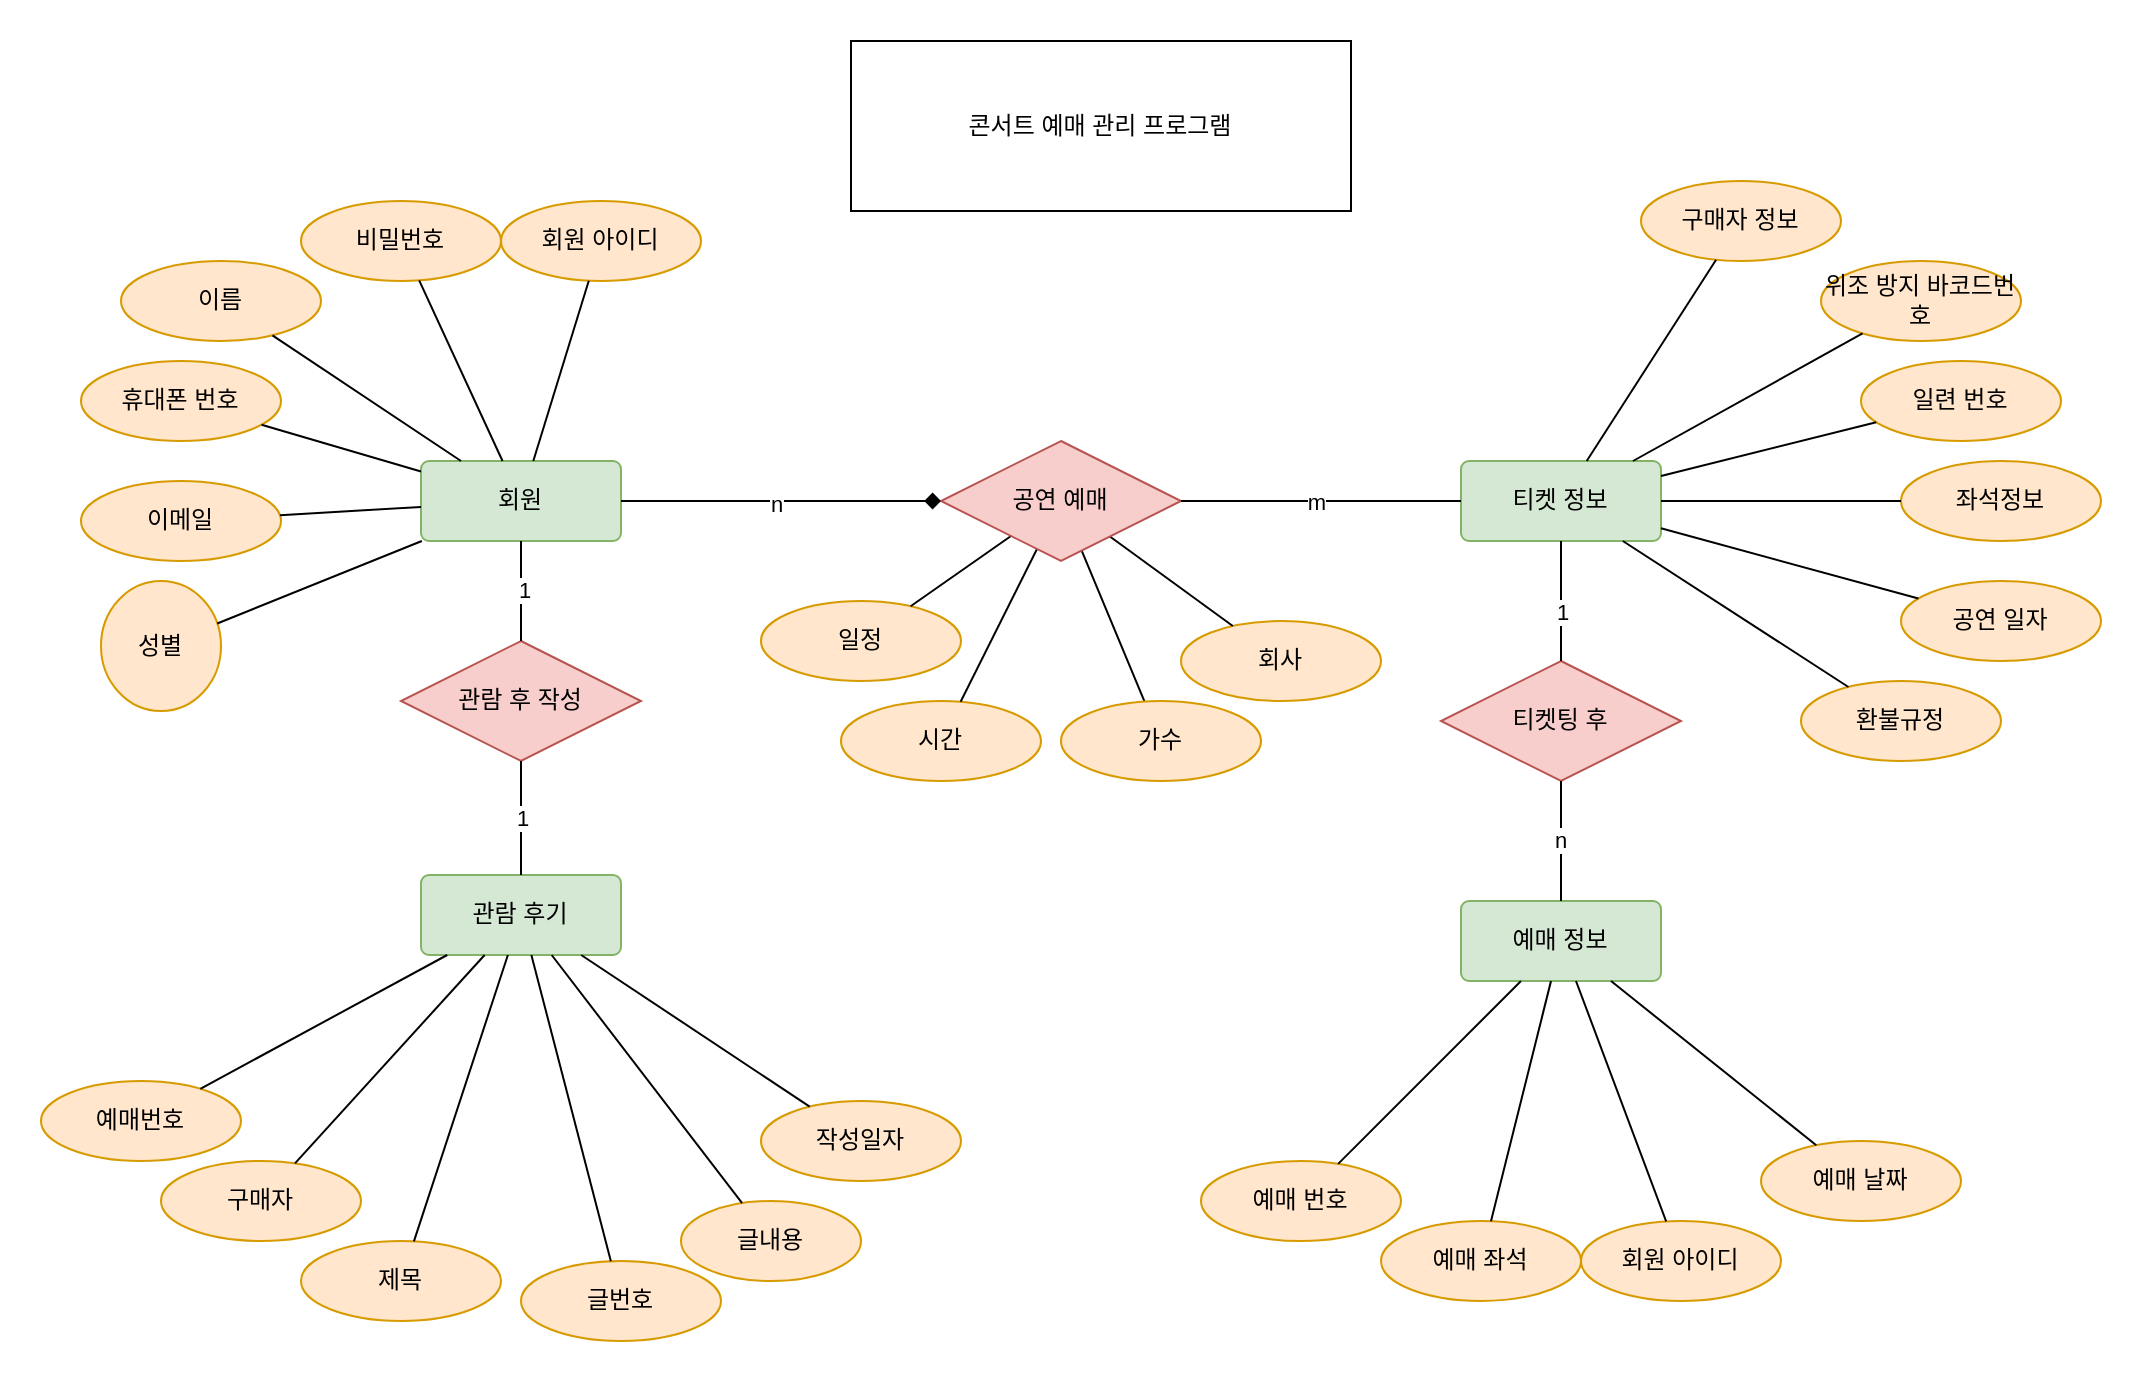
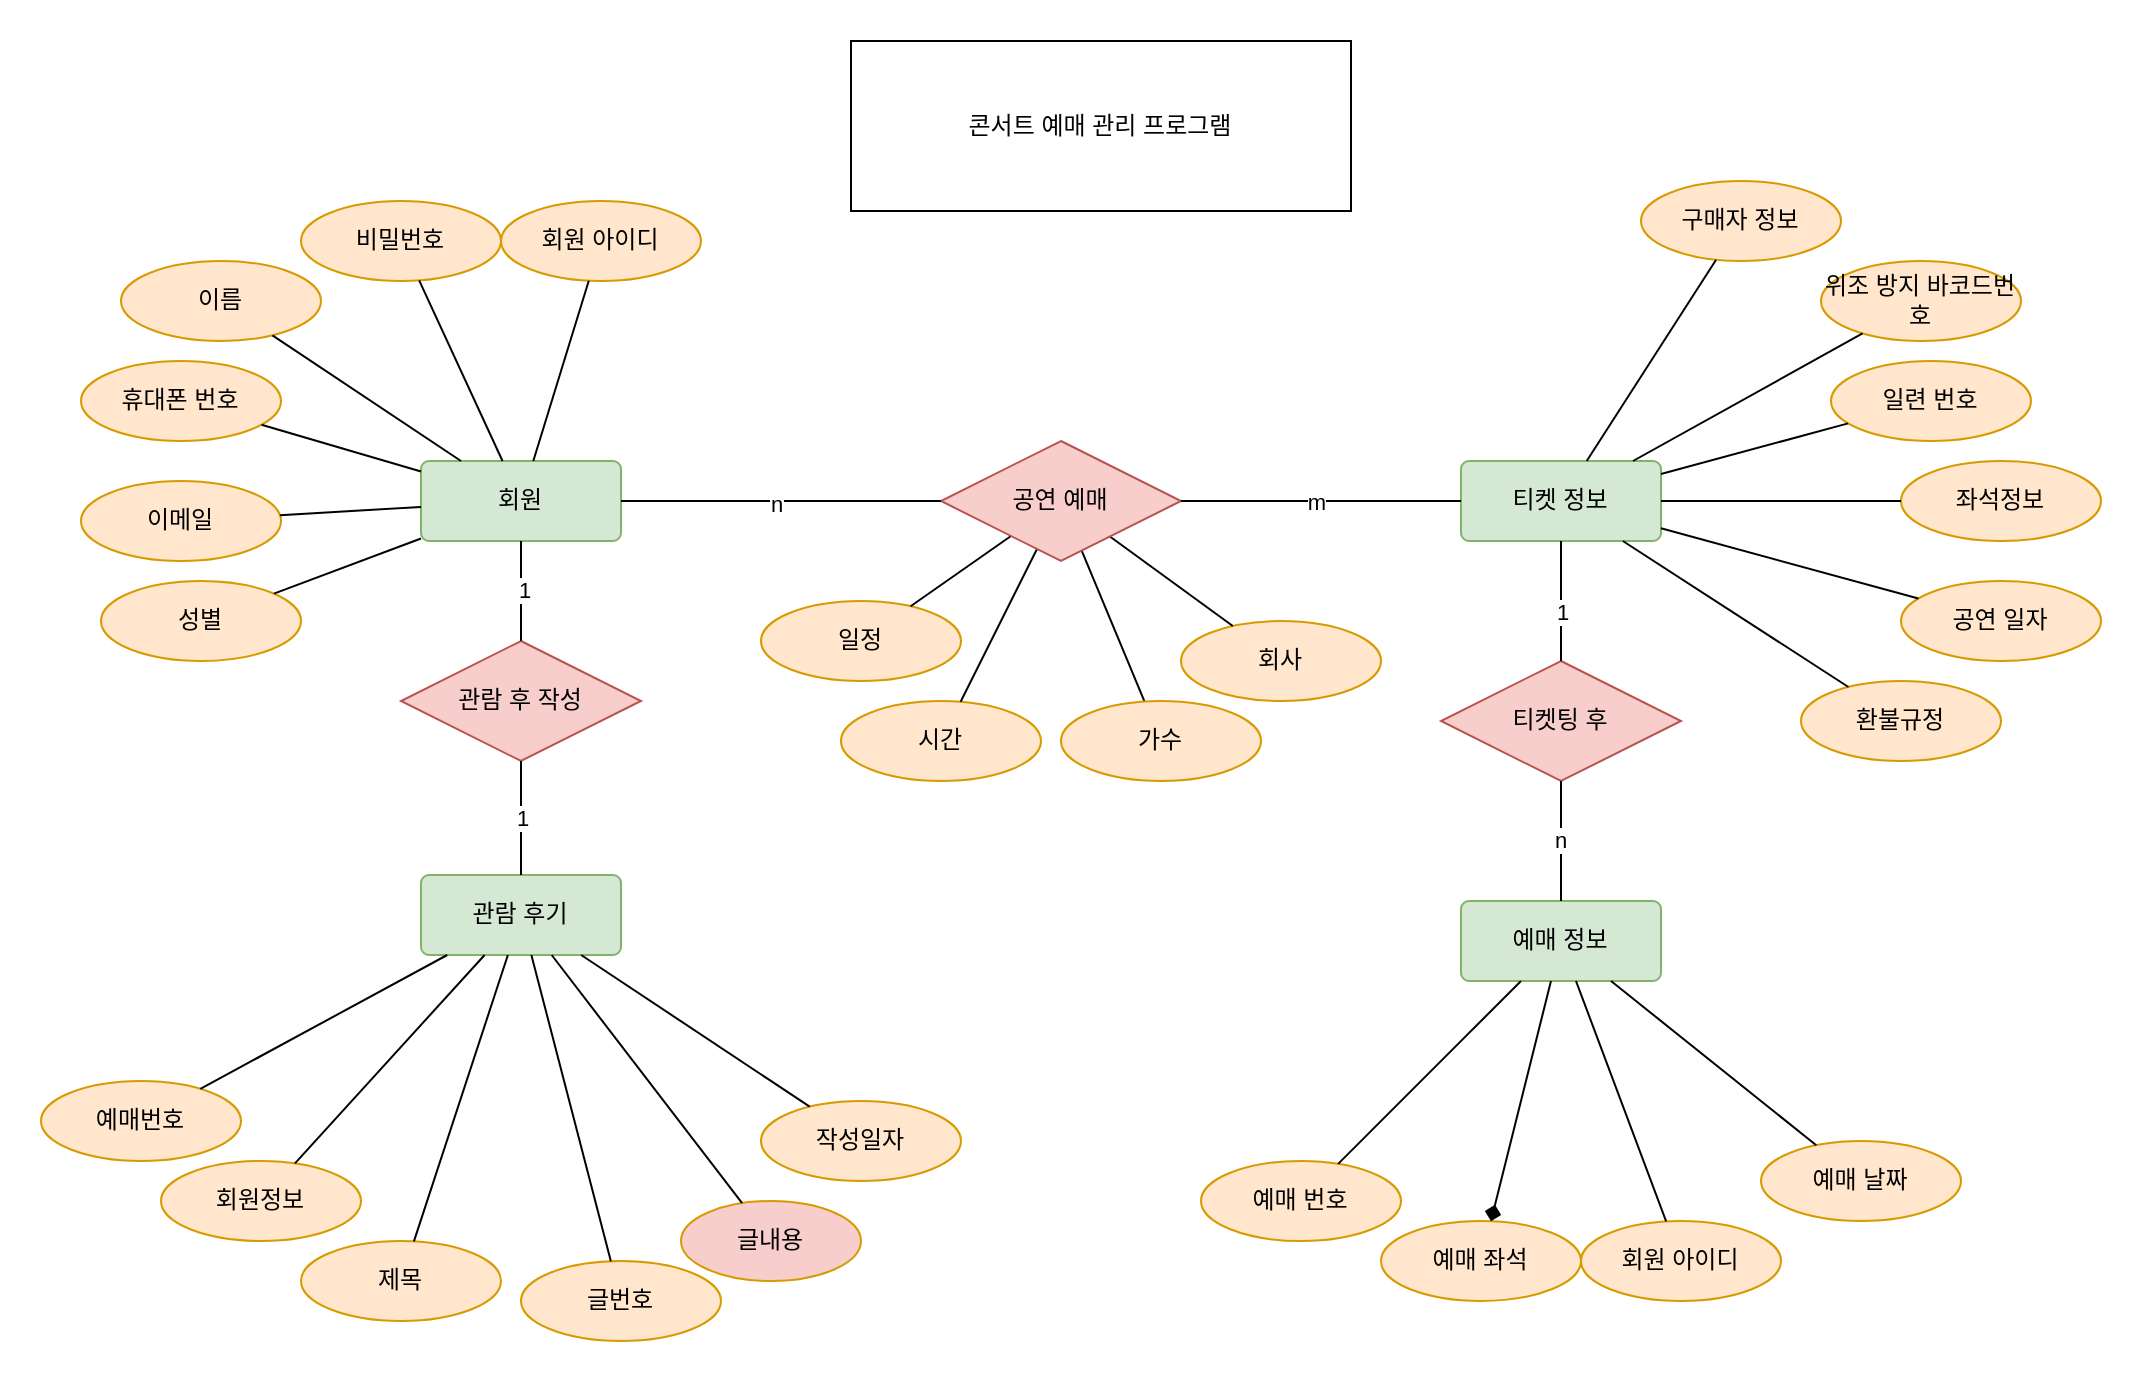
node "일련 번호": moved (1961, 401) -> (1931, 401)
edge "회원" -> "공연 예매": arrowhead diamond -> none
node "성별": size 120x130 -> 200x80
node "구매자": label "구매자" -> "회원정보"
edge "예매 정보" -- "예매 좌석": arrowhead none -> diamond
node "글내용": fillcolor #ffe6cc -> #f8cecc
